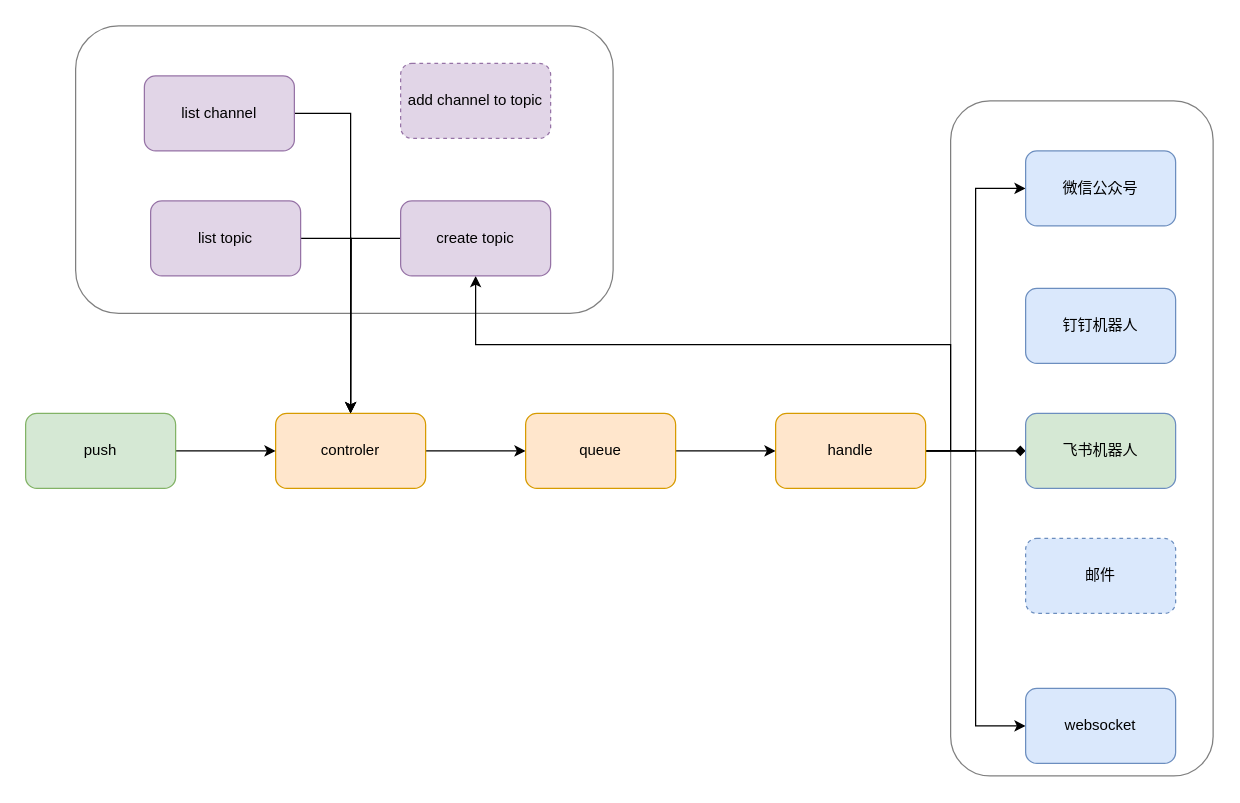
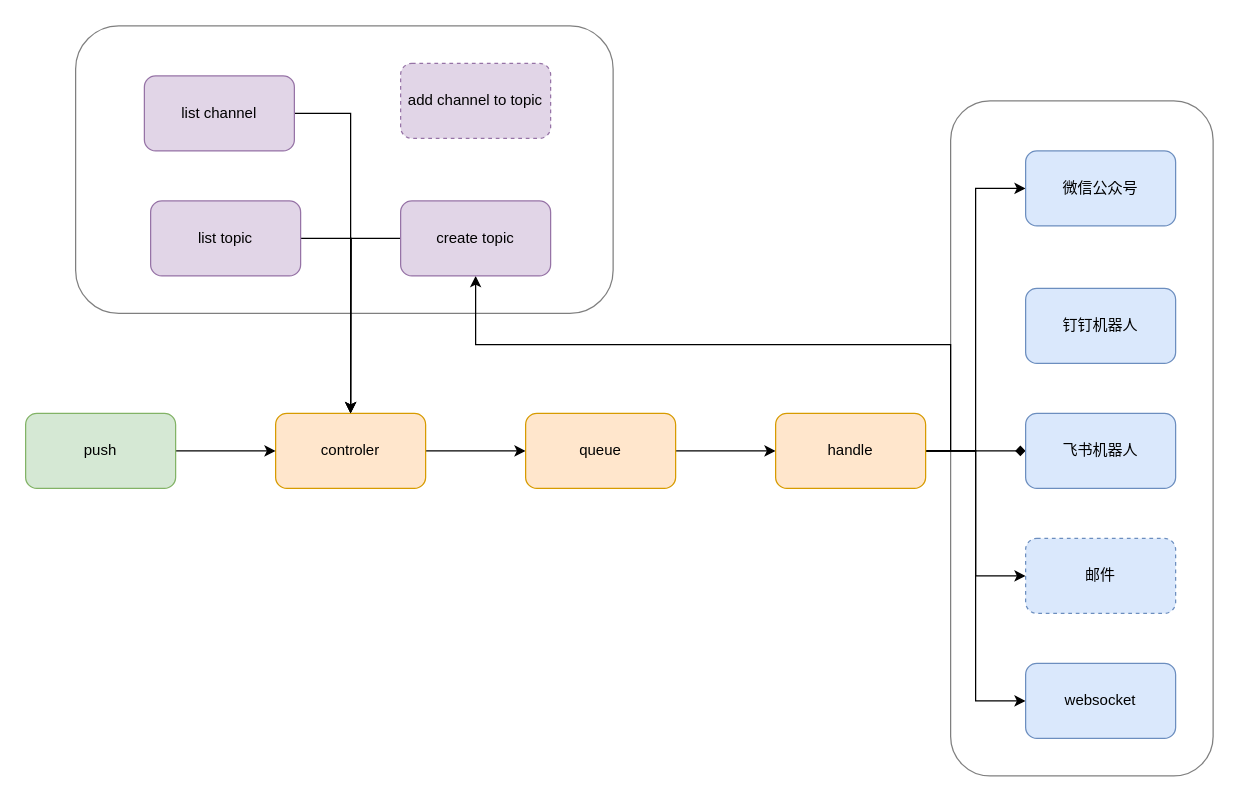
node "飞书机器人": fillcolor #d5e8d4 -> #dae8fc
edge "handle" -> "邮件": added
node "websocket": moved (1101, 726) -> (1101, 701)
